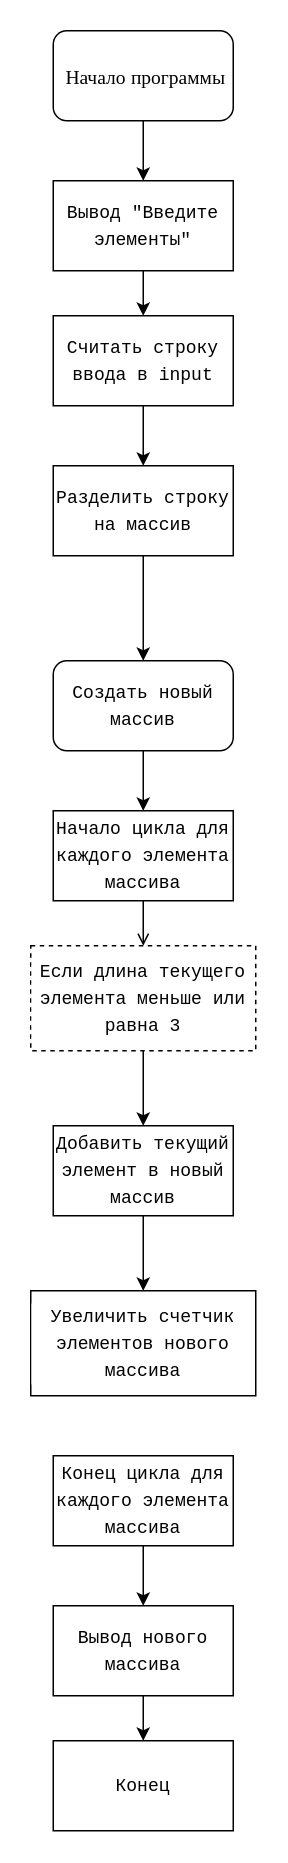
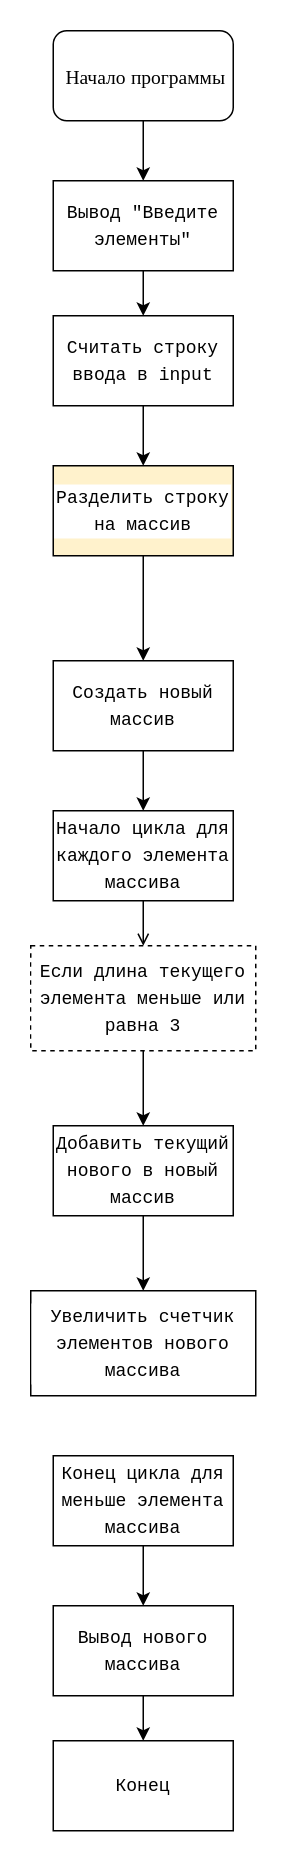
node "Разделить строку на массив": fillcolor #ffffff -> #fff2cc
node "Создать новый массив": shape rounded rectangle -> rectangle
node "Добавить текущий элемент в новый массив": label "Добавить текущий элемент в новый массив" -> "Добавить текущий нового в новый массив"
node "Конец цикла для каждого элемента массива": label "Конец цикла для каждого элемента массива" -> "Конец цикла для меньше элемента массива"
